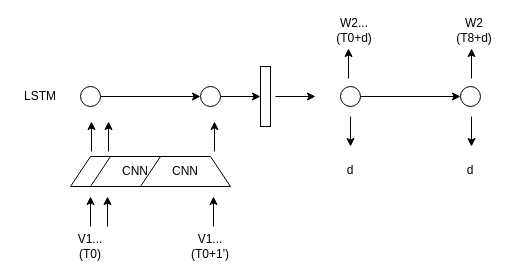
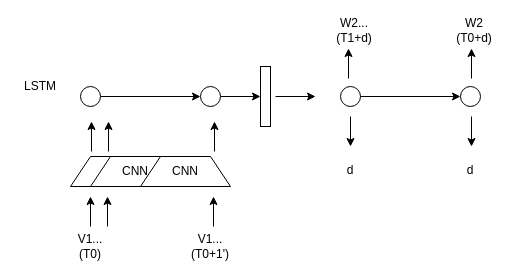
node "W2... (T0+d)": label "W2... (T0+d)" -> "W2... (T1+d)"
node "W2 (T8+d)": label "W2 (T8+d)" -> "W2 (T0+d)"
node "LSTM": moved (41, 97) -> (41, 87)
